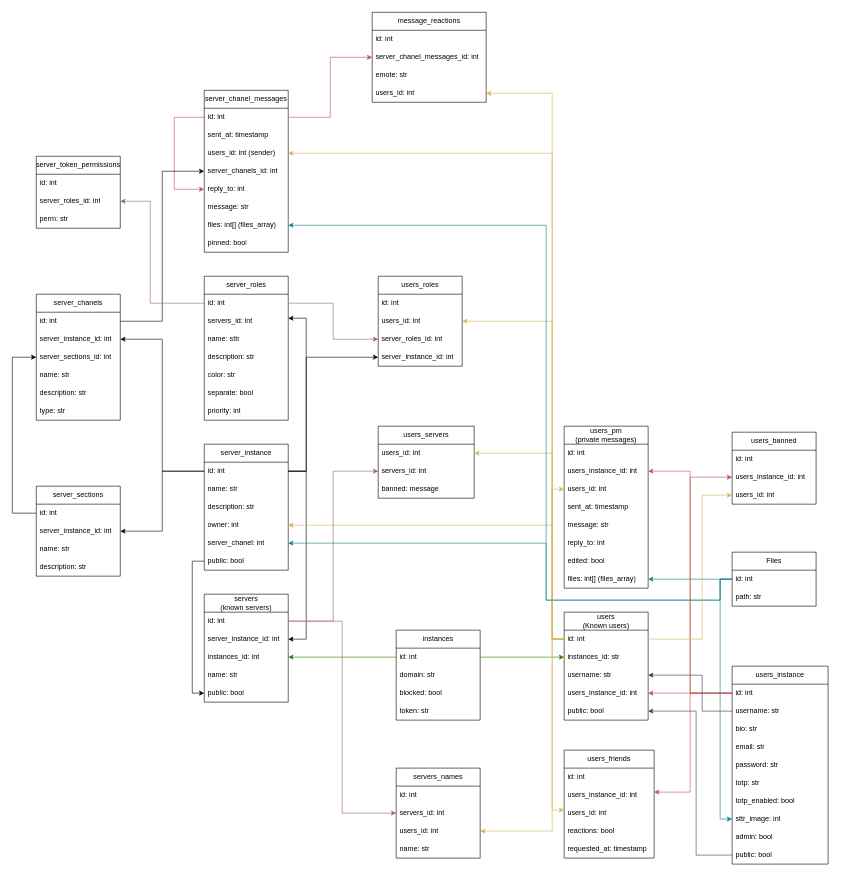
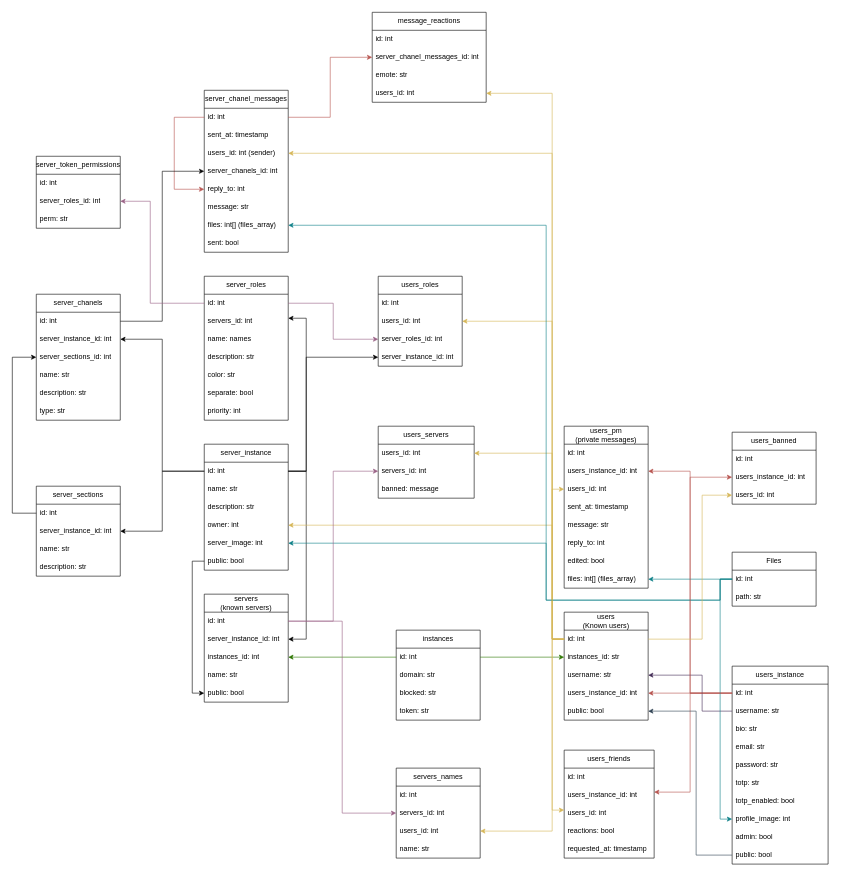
node "pinned: bool": label "pinned: bool" -> "sent: bool"
node "name: sttr": label "name: sttr" -> "name: names"
node "server_chanel: int": label "server_chanel: int" -> "server_image: int"
node "blocked: bool": label "blocked: bool" -> "blocked: str"
node "sttr_image: int": label "sttr_image: int" -> "profile_image: int"
